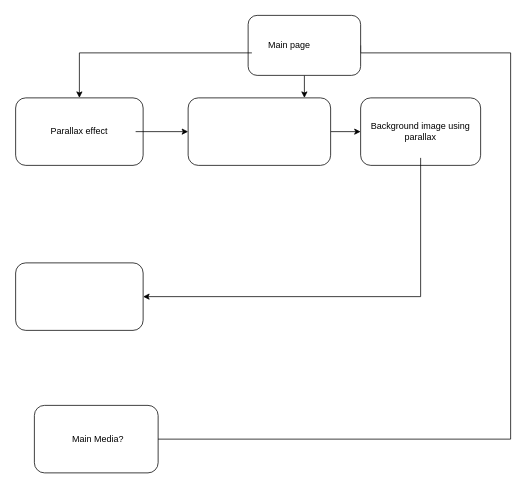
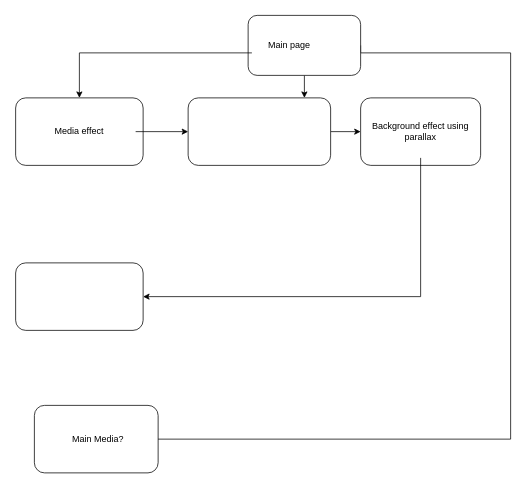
node "Parallax effect": label "Parallax effect" -> "Media effect"
node "Background image using parallax": label "Background image using parallax" -> "Background effect using parallax"
